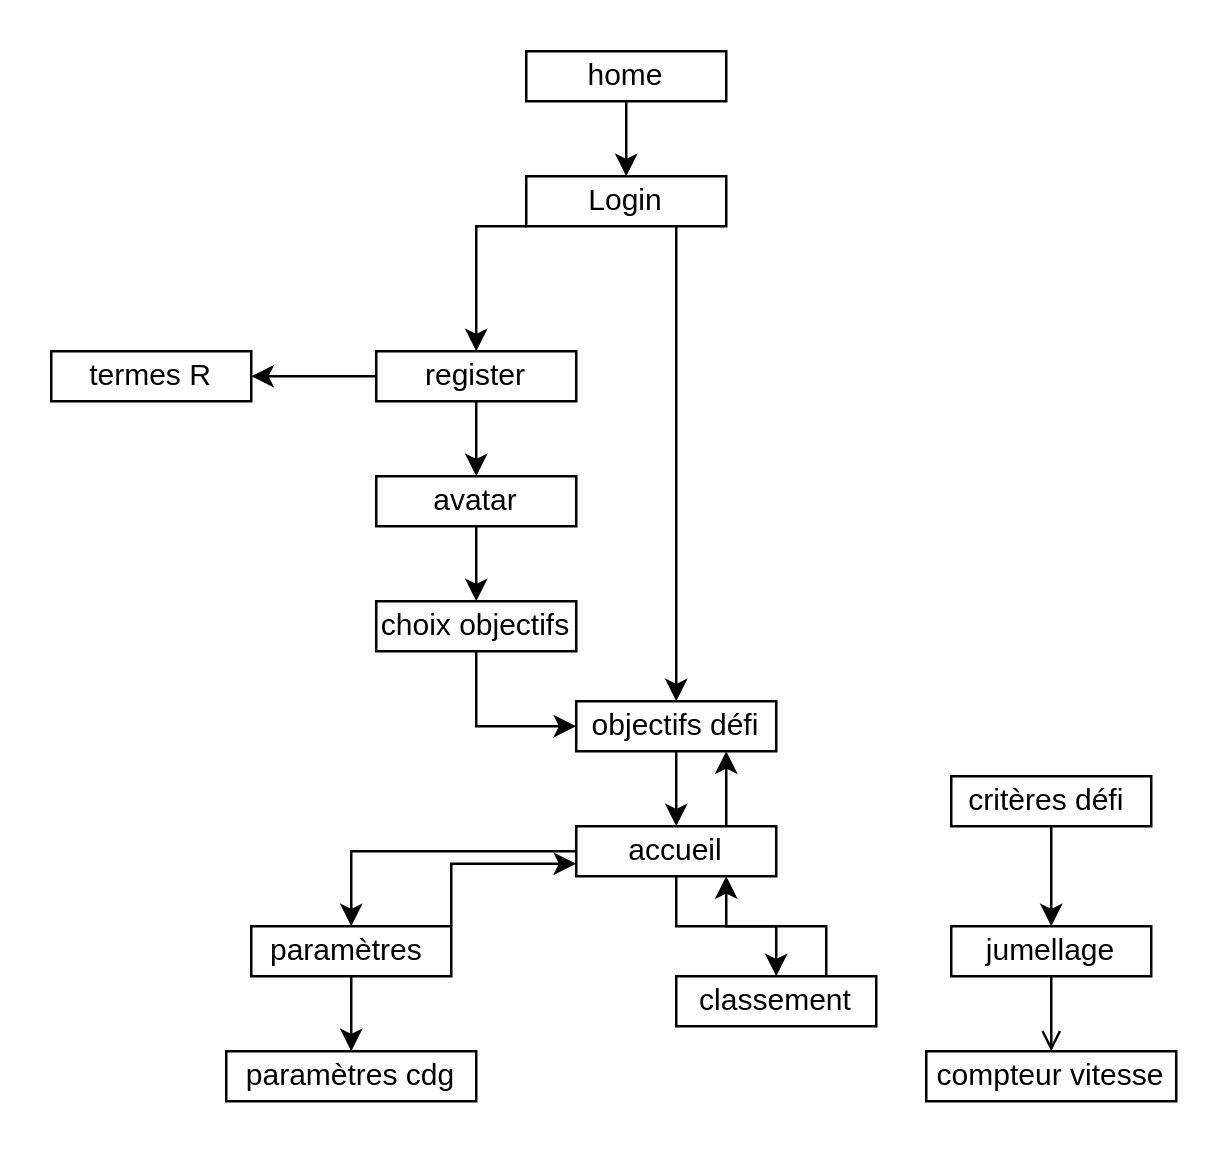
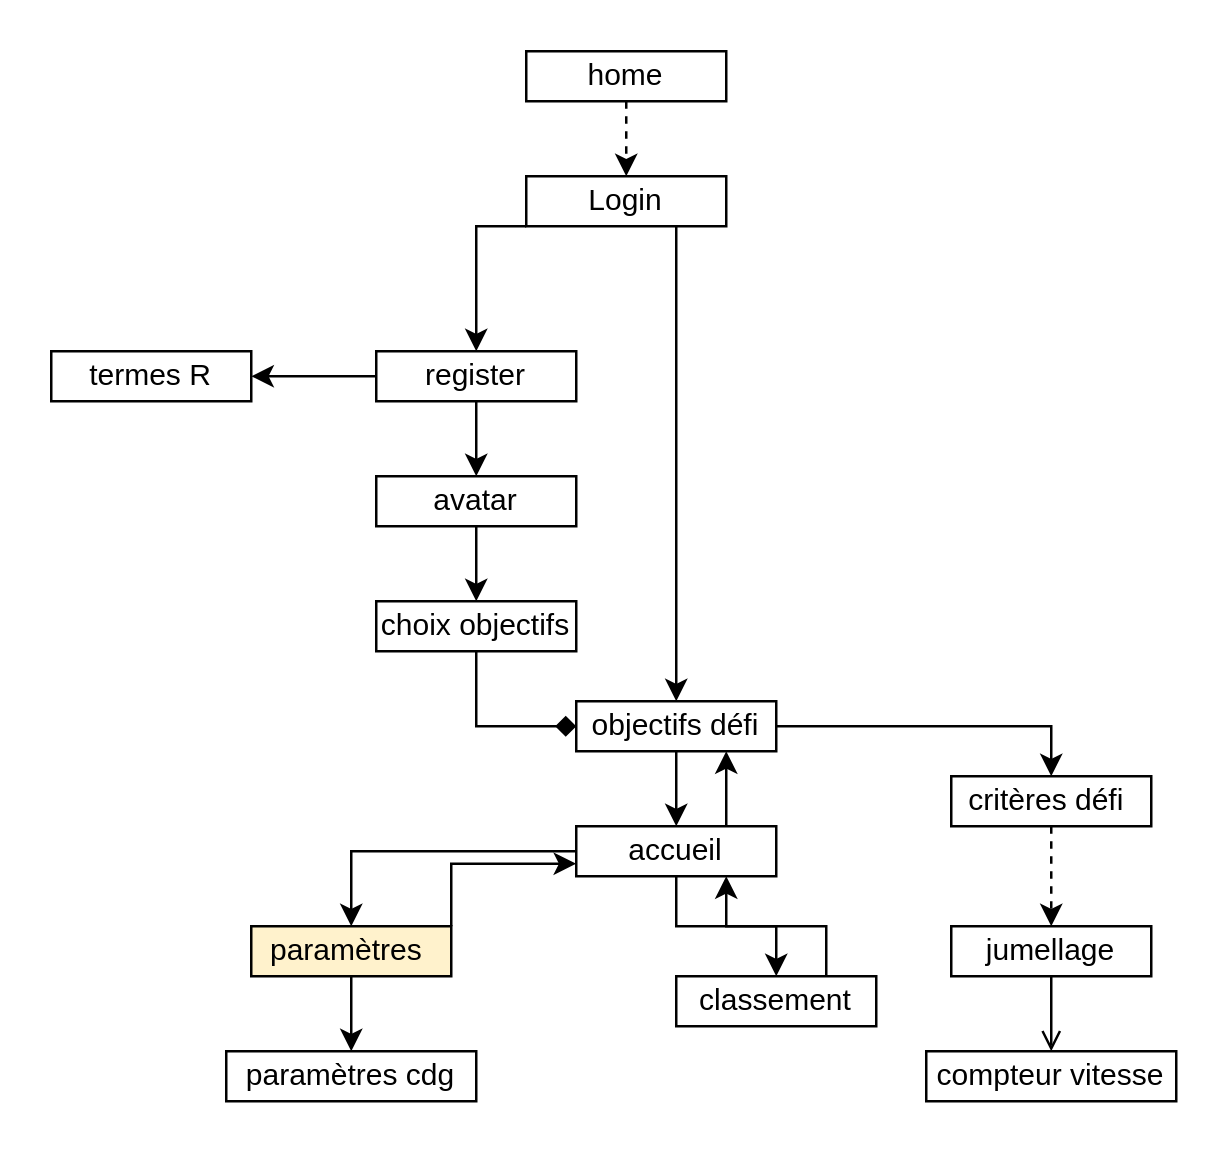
edge "home" -> "Login": style solid -> dashed
edge "choix objectifs" -> "objectifs défi": arrowhead classic -> diamond
edge "objectifs défi" -> "critères défi": added
edge "critères défi" -> "jumellage": style solid -> dashed
node "paramètres": fillcolor #ffffff -> #fff2cc
